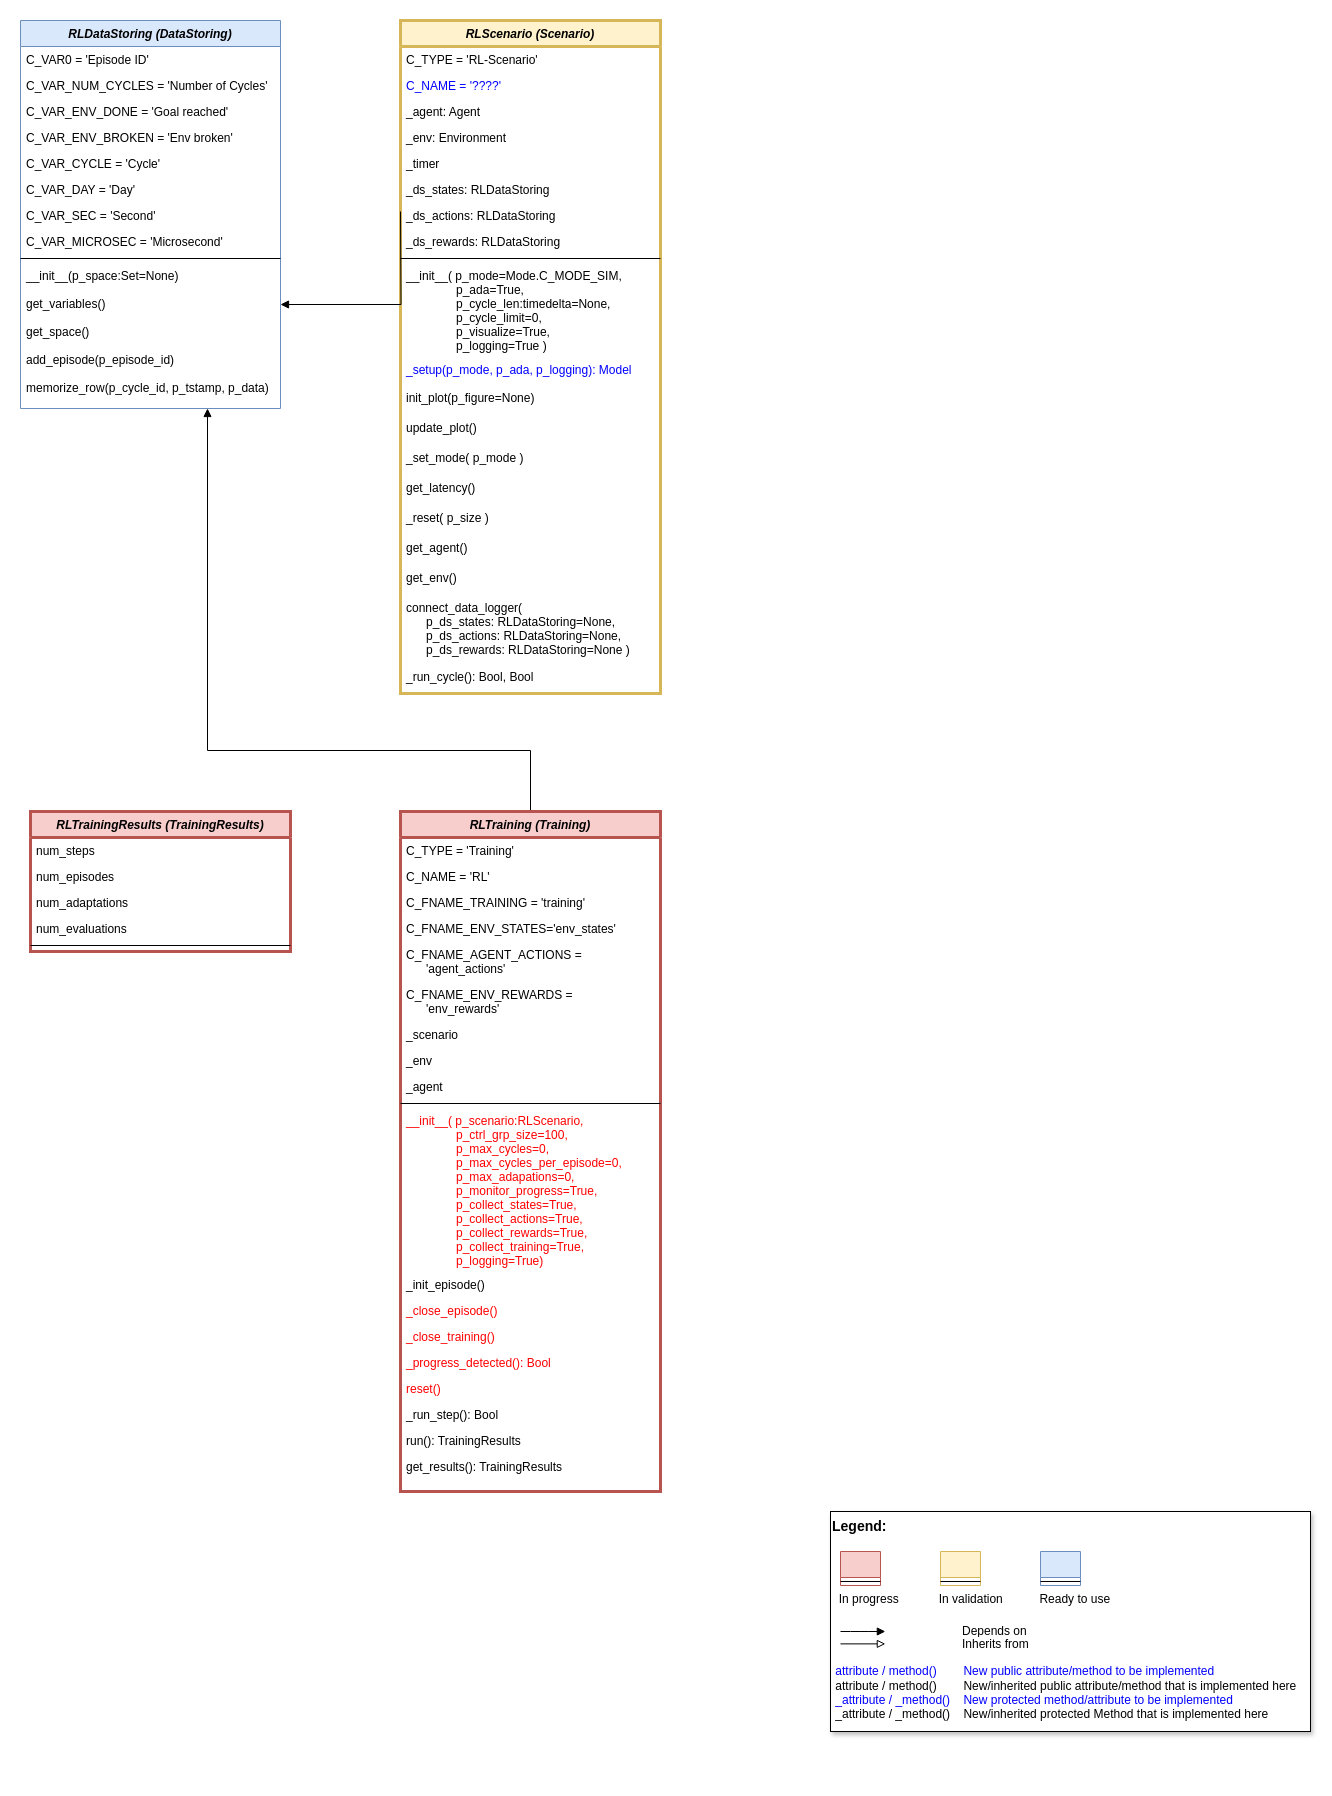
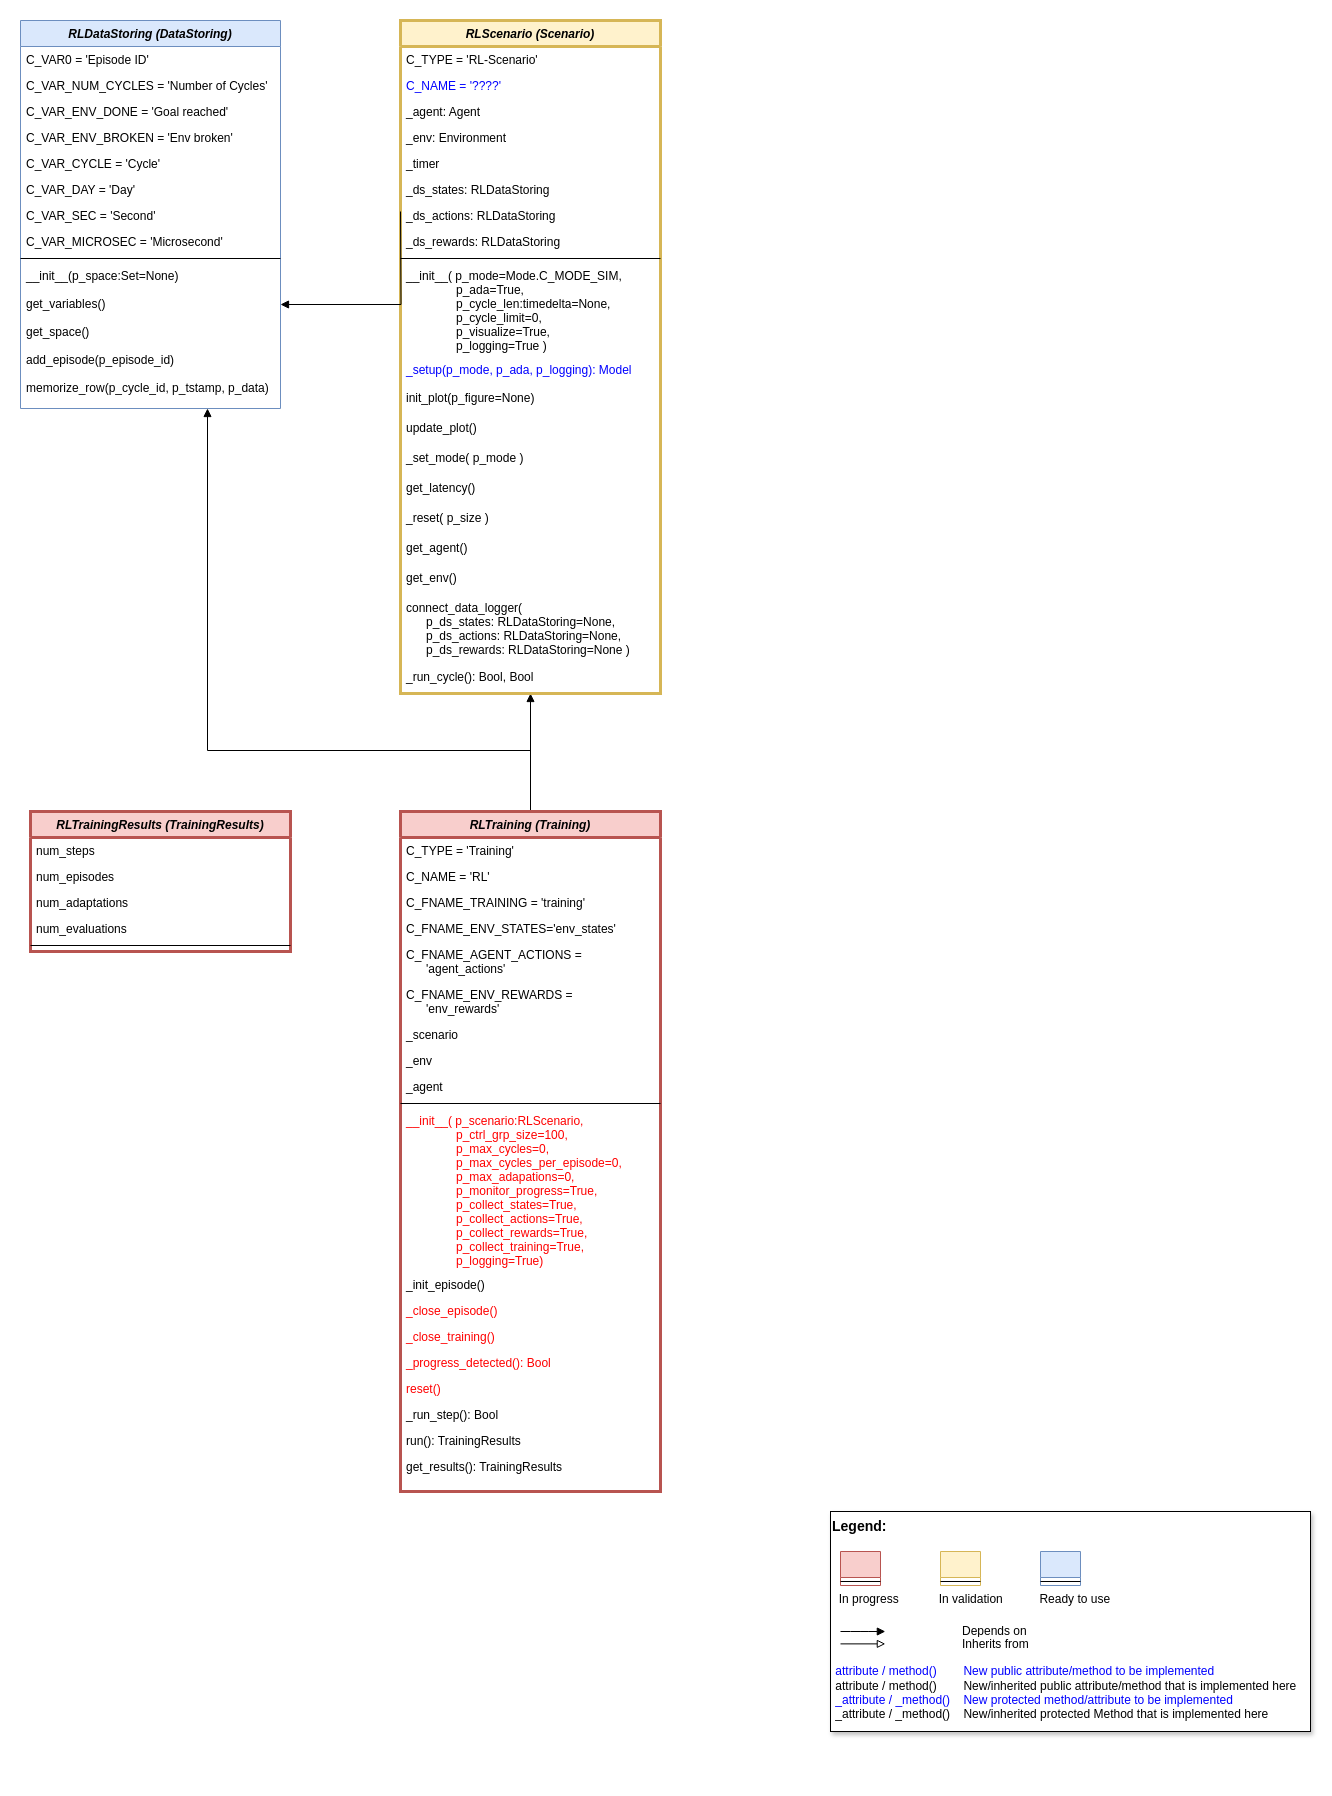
edge "RLTraining (Training)" -> "RLScenario (Scenario)": added
